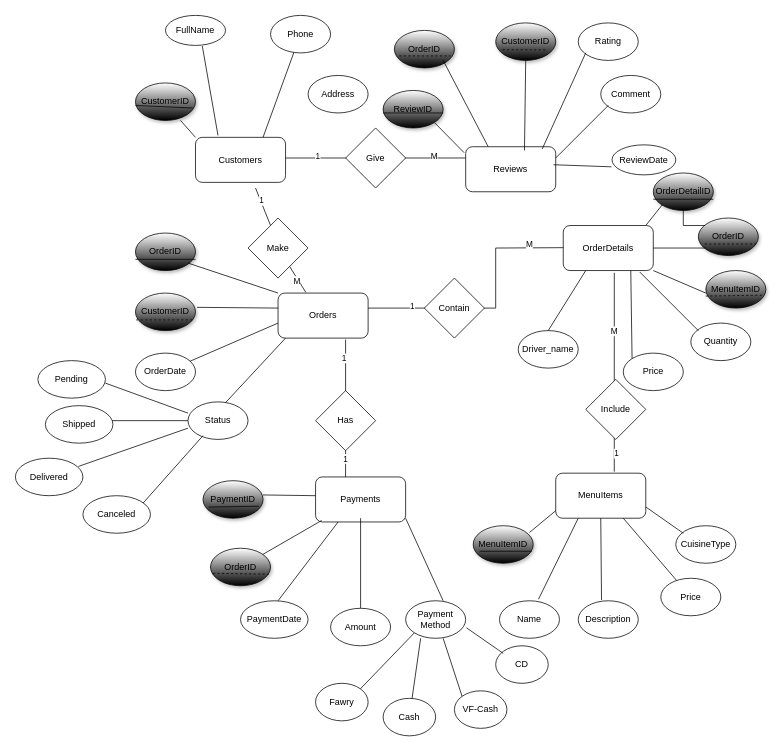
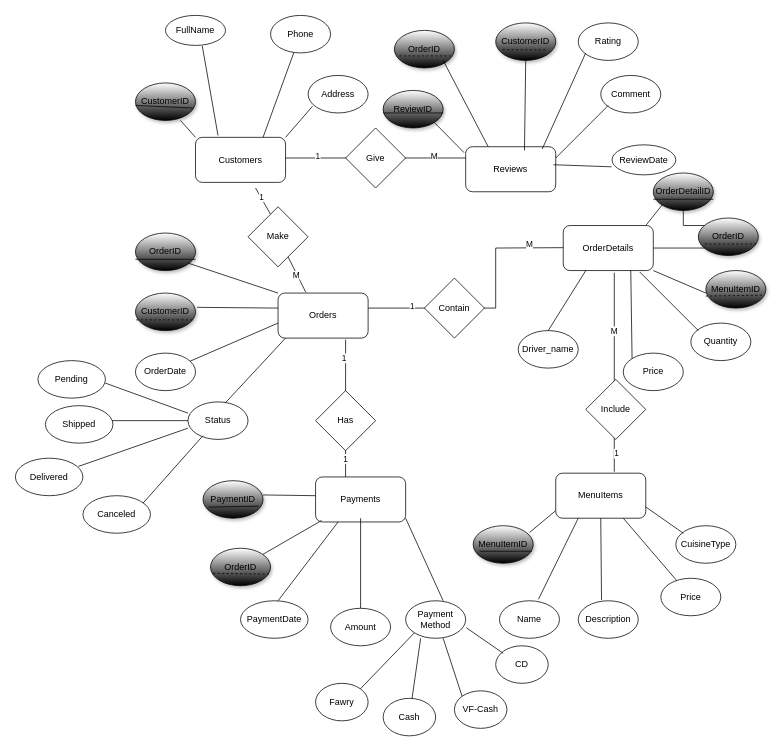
edge "Address" -- "Customers": added
node "Make": moved (278, 248) -> (278, 237)
